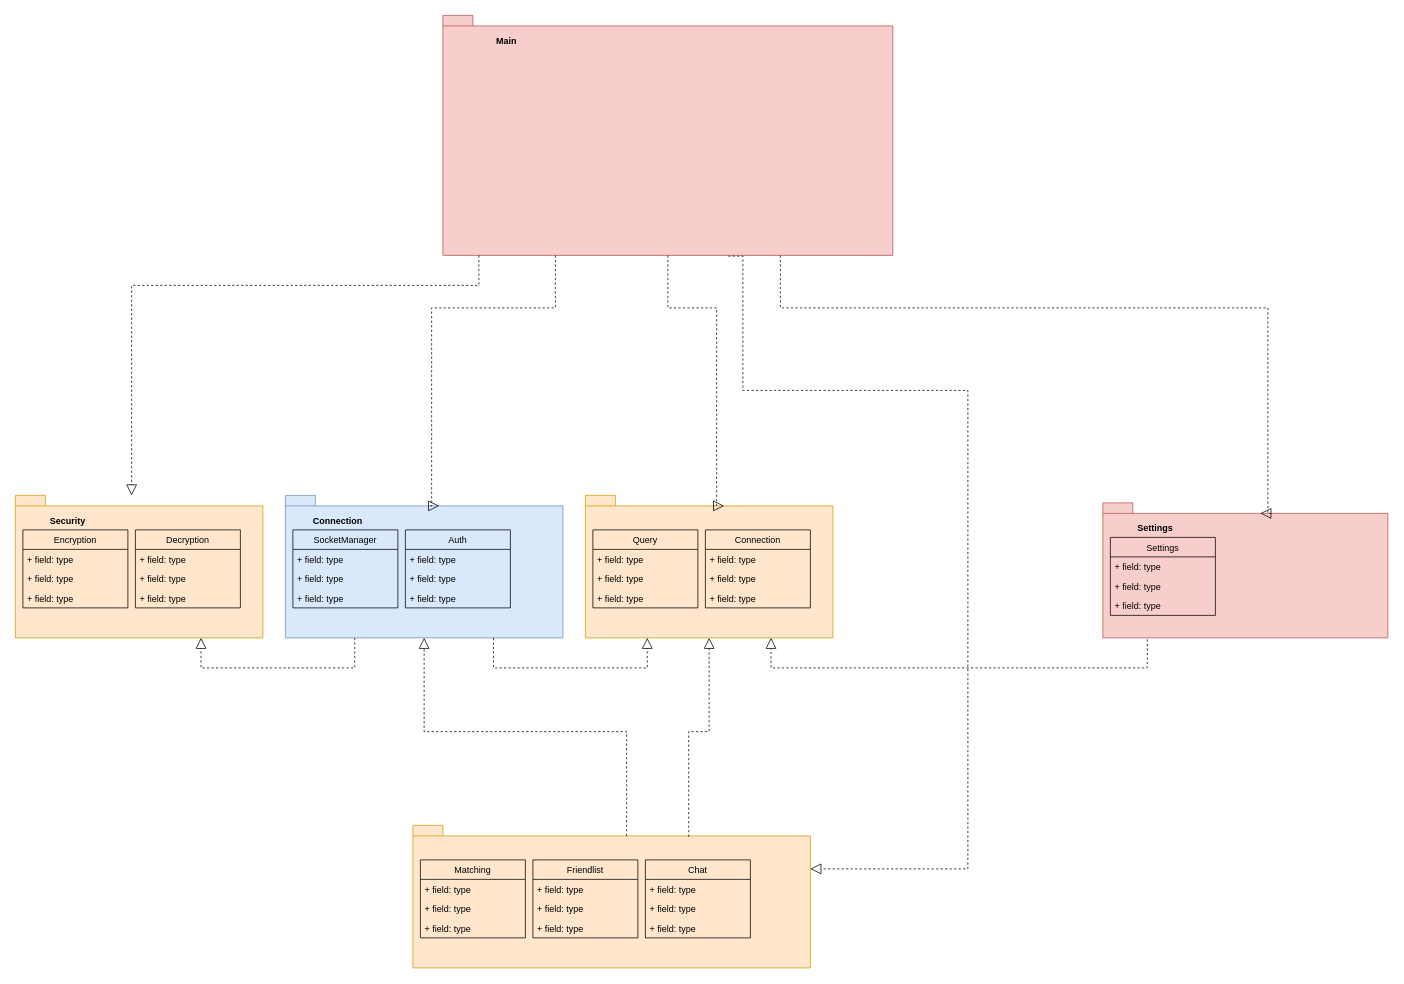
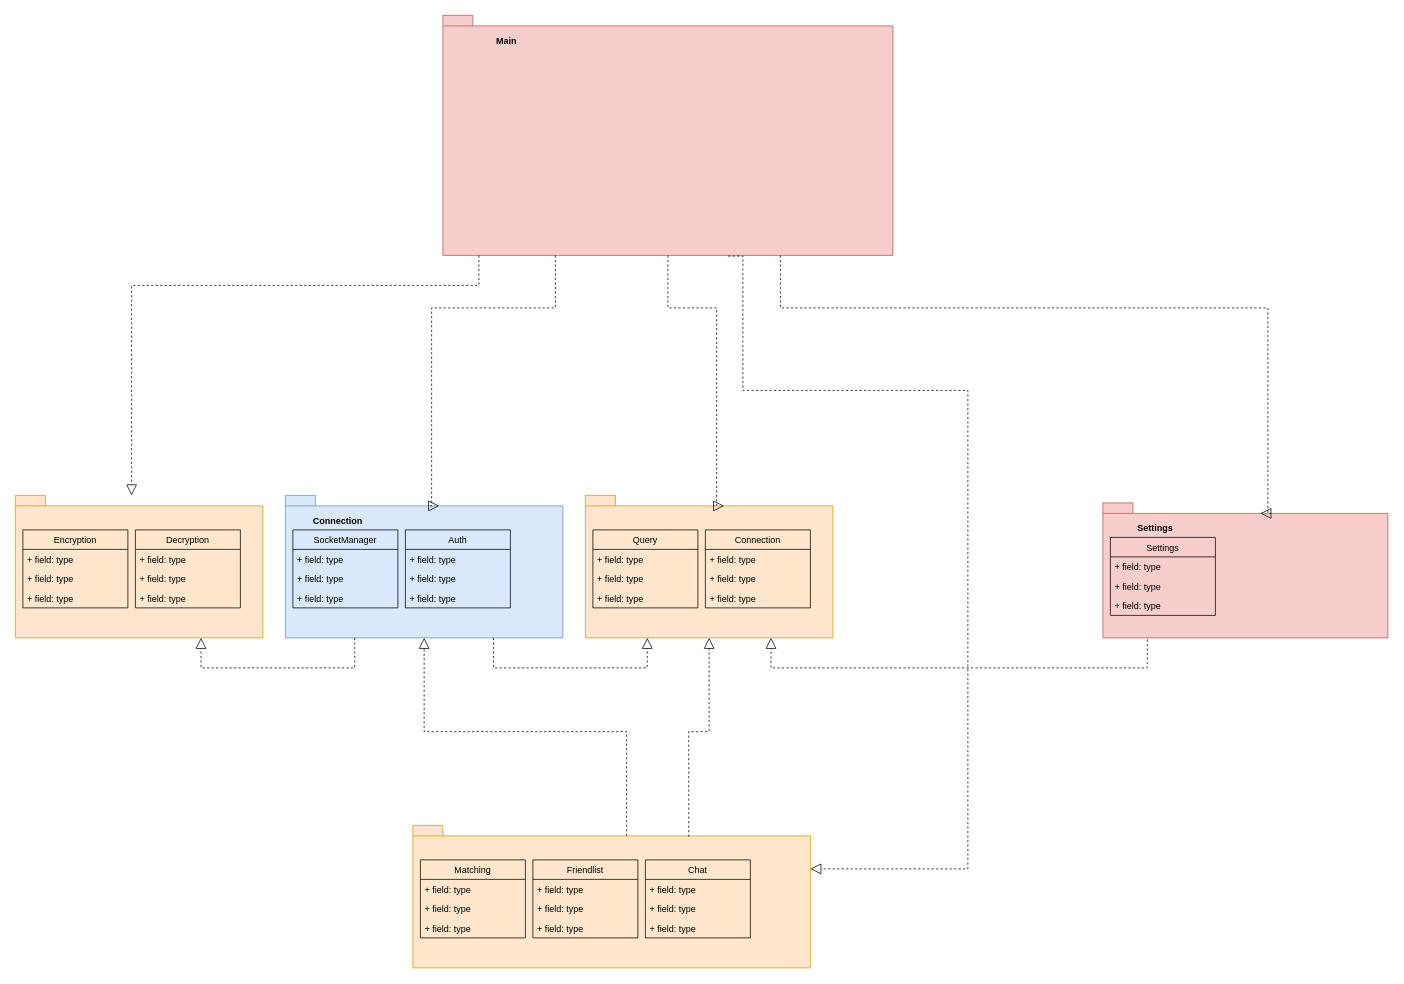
node "Security": removed
